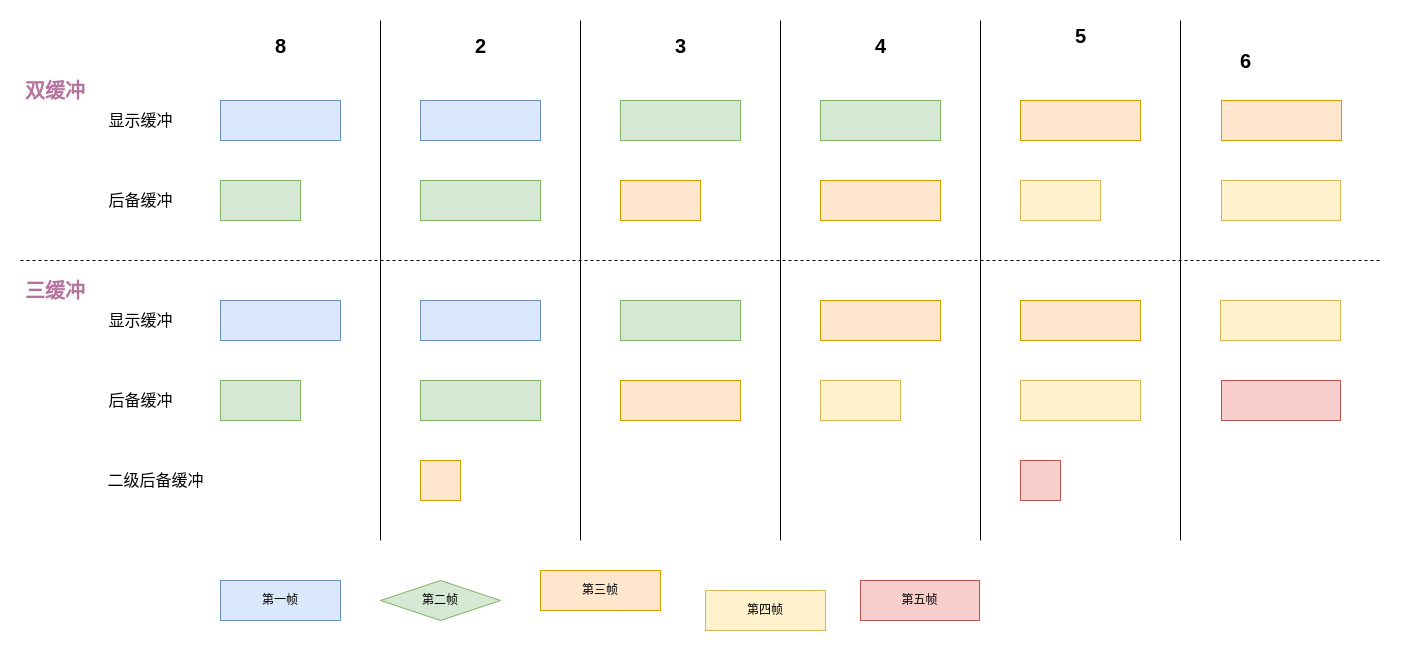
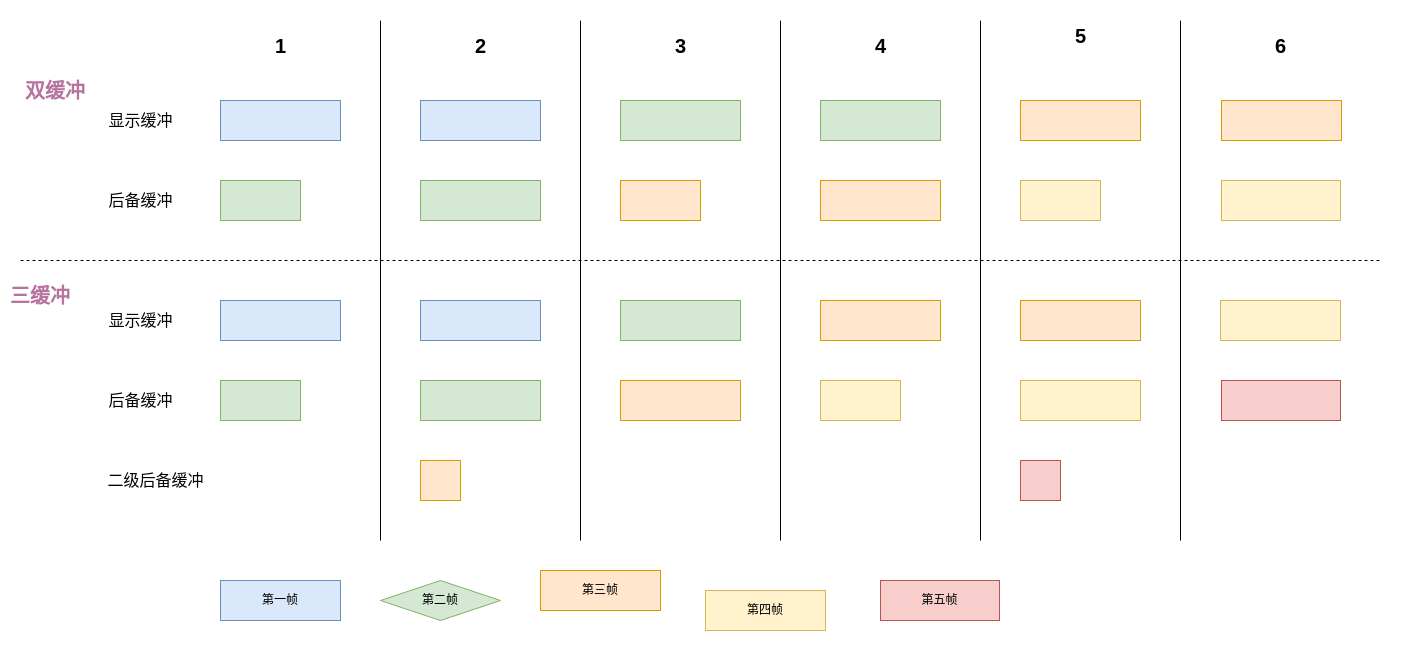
node "8": label "8" -> "1"
node "6": moved (1246, 61) -> (1281, 46)
node "三缓冲": moved (56, 291) -> (41, 296)
node "第五帧": moved (920, 601) -> (940, 601)
